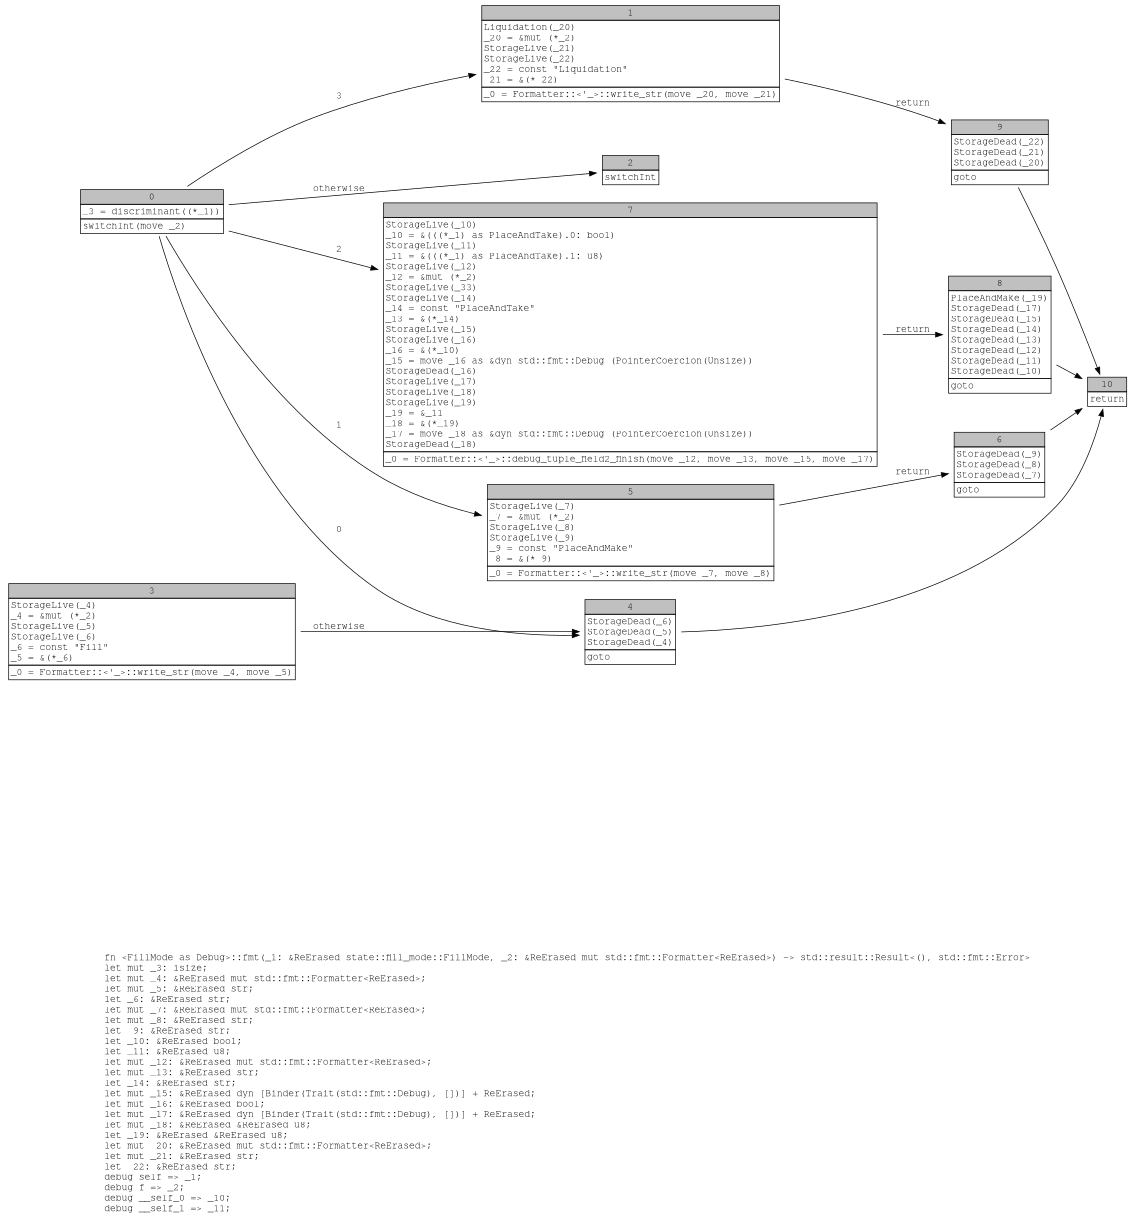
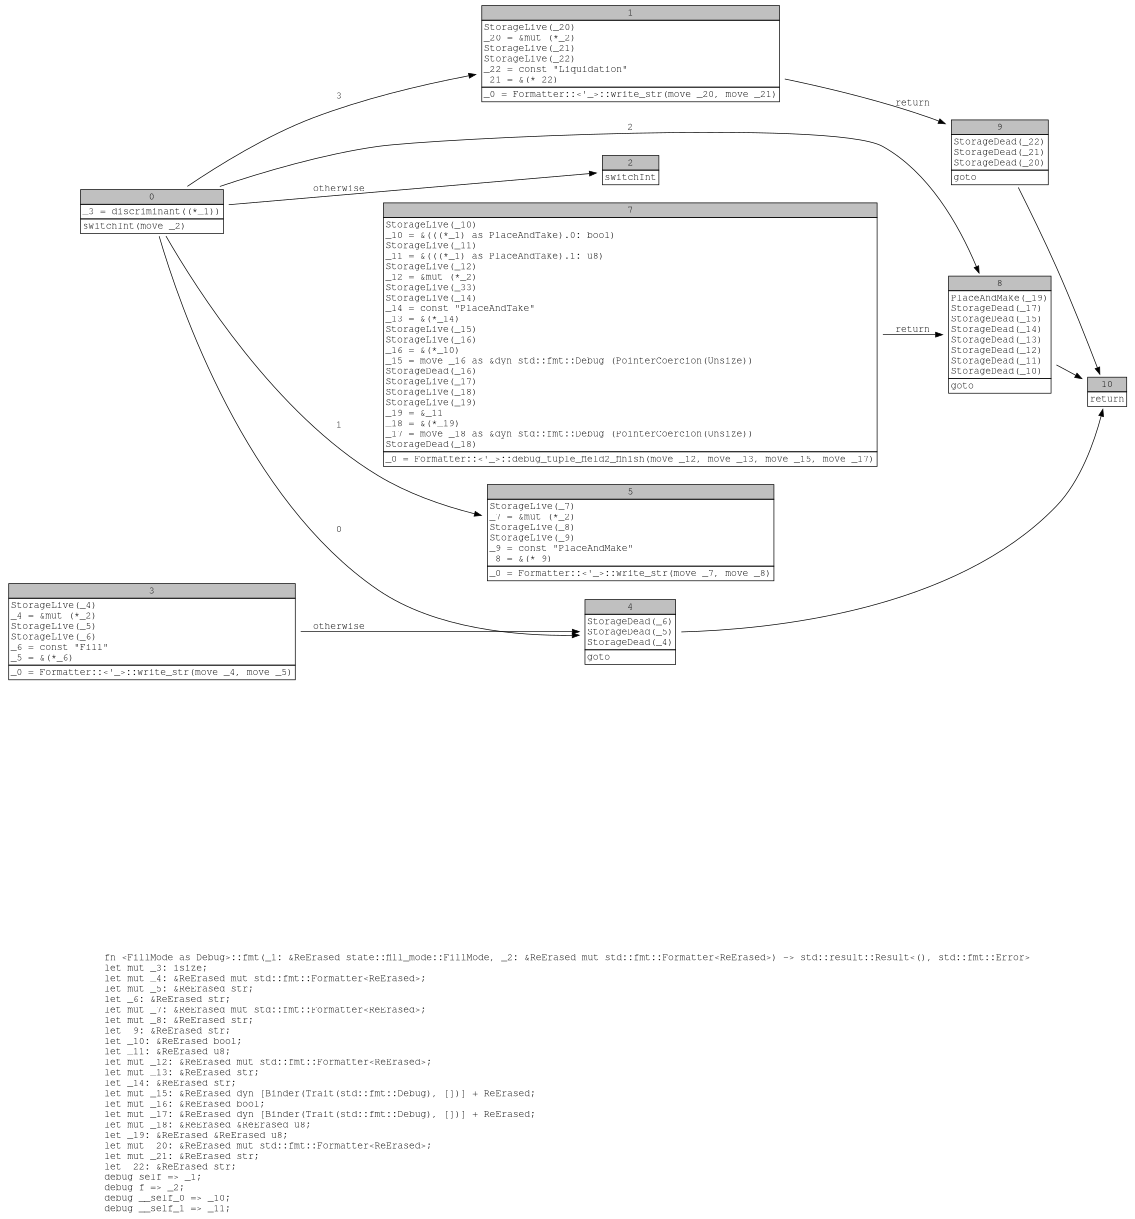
node "1": text "Liquidation(_20)" -> "StorageLive(_20)"
edge "0" -> "7": now "0" -> "8"
node "6": removed
